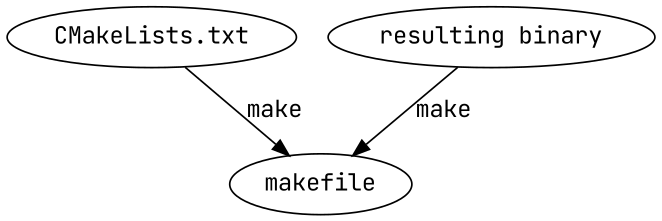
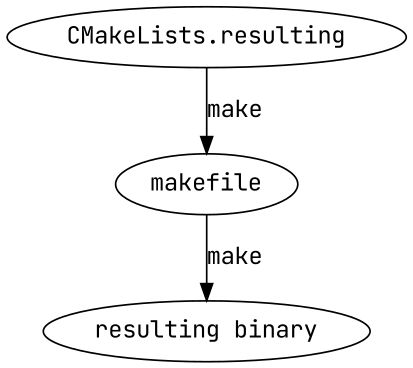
node "CMakeLists.txt": label "CMakeLists.txt" -> "CMakeLists.resulting"
edge "resulting binary" -> "makefile": reversed
